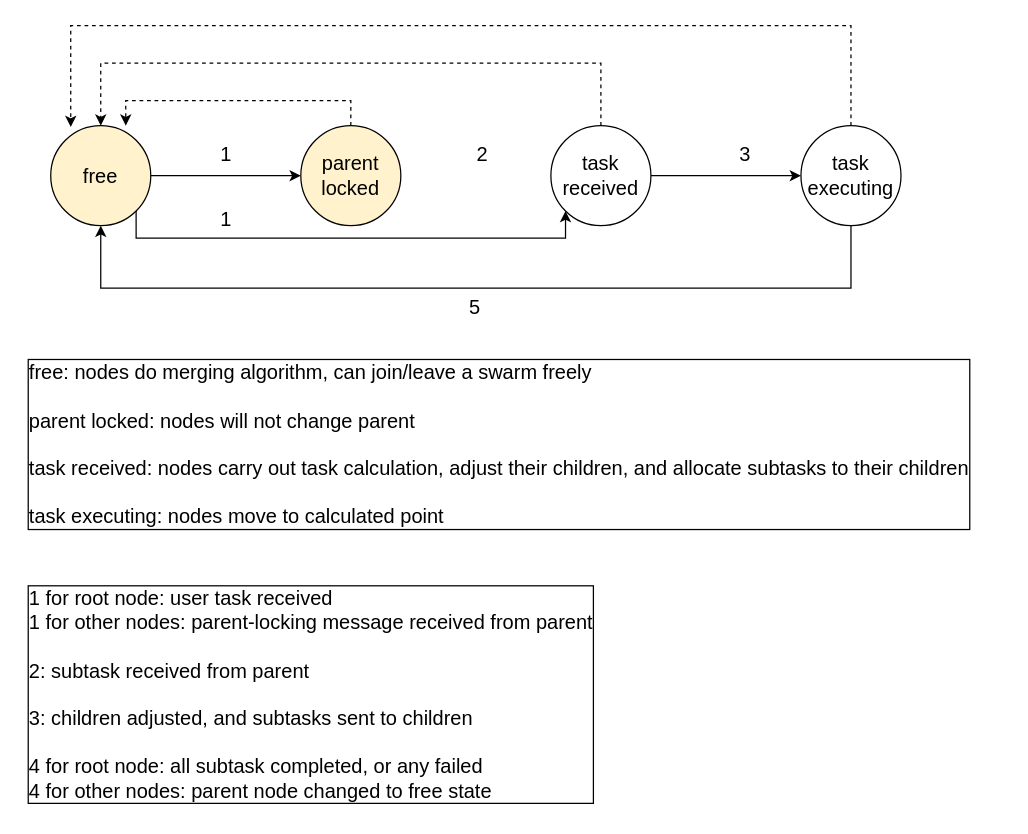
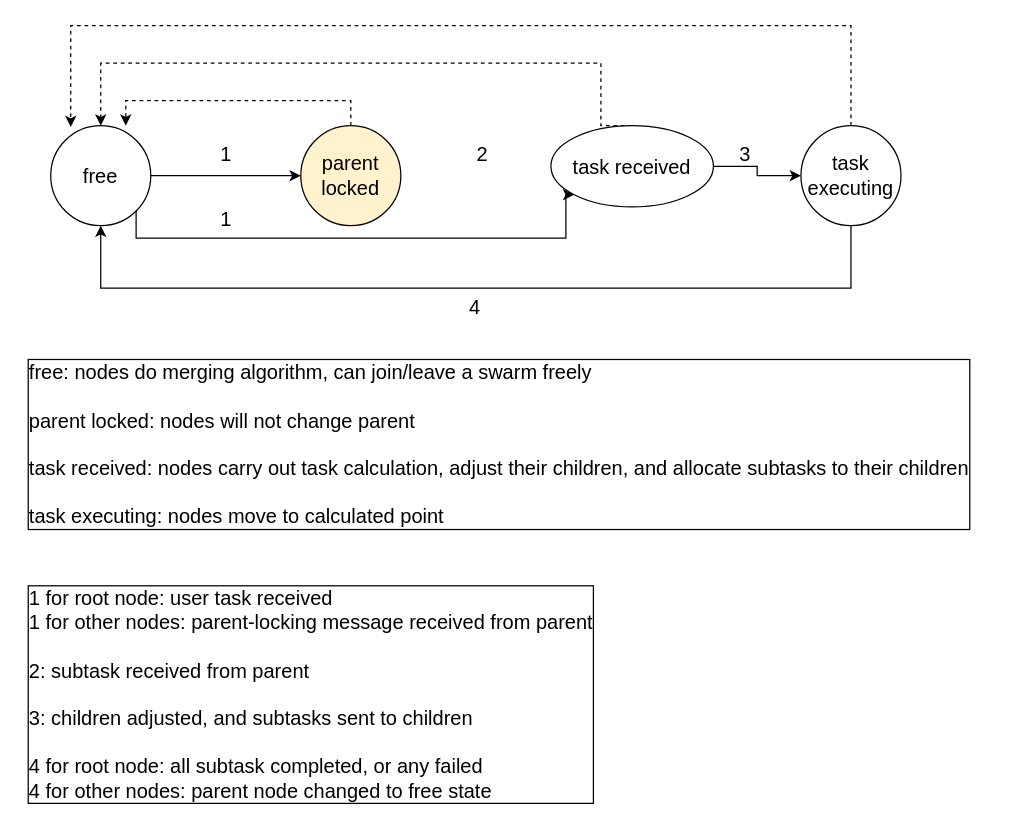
node "free": fillcolor #fff2cc -> #ffffff
node "task received": size 100x100 -> 163x81
node "5": label "5" -> "4"
